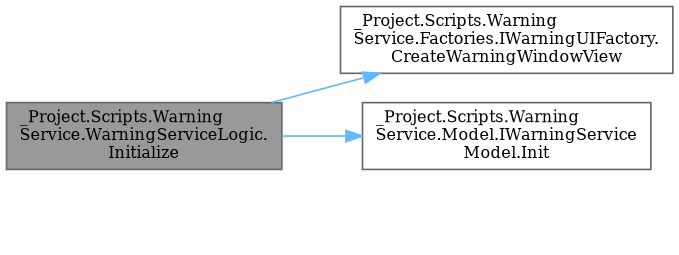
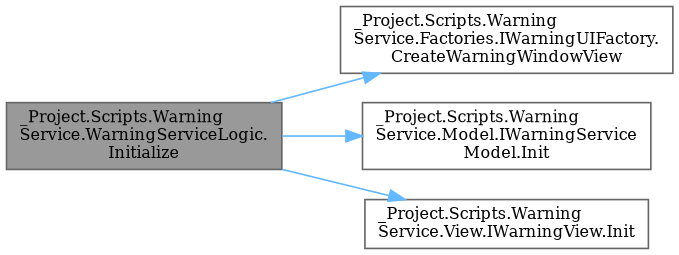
node "_Project.Scripts.Warning Service.View.IWarningView.Init": added
